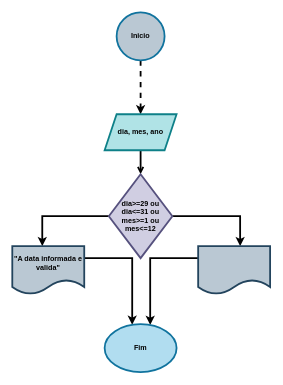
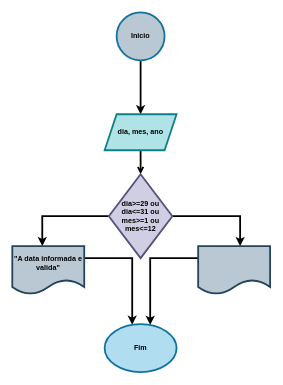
edge "Inicio" -> "dia, mes, ano": style dashed -> solid
